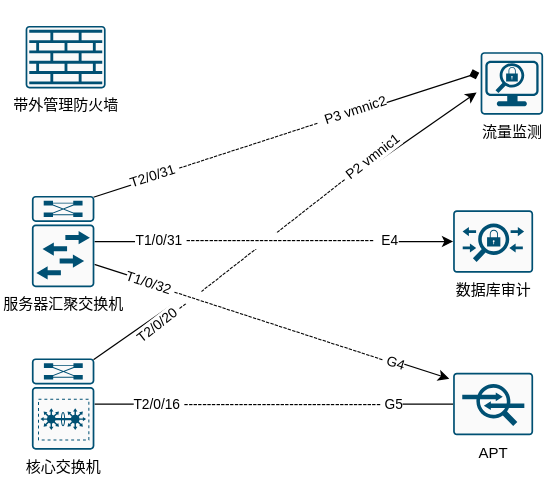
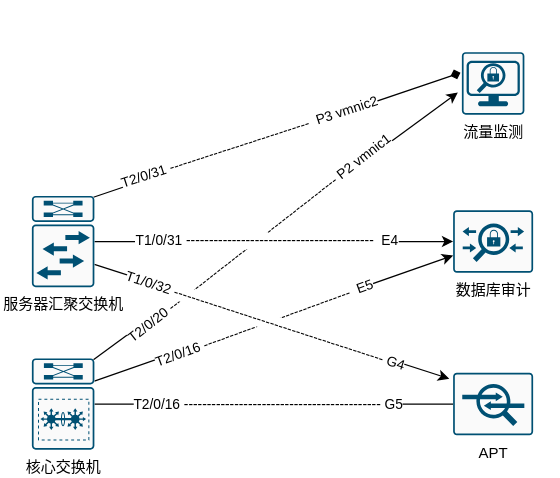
node "带外管理防火墙": removed
node "流量监测": moved (512, 83) -> (493, 83)
edge "核心交换机" -> "数据库审计": added, label "T2/0/16 ---------------------------------- E5"
